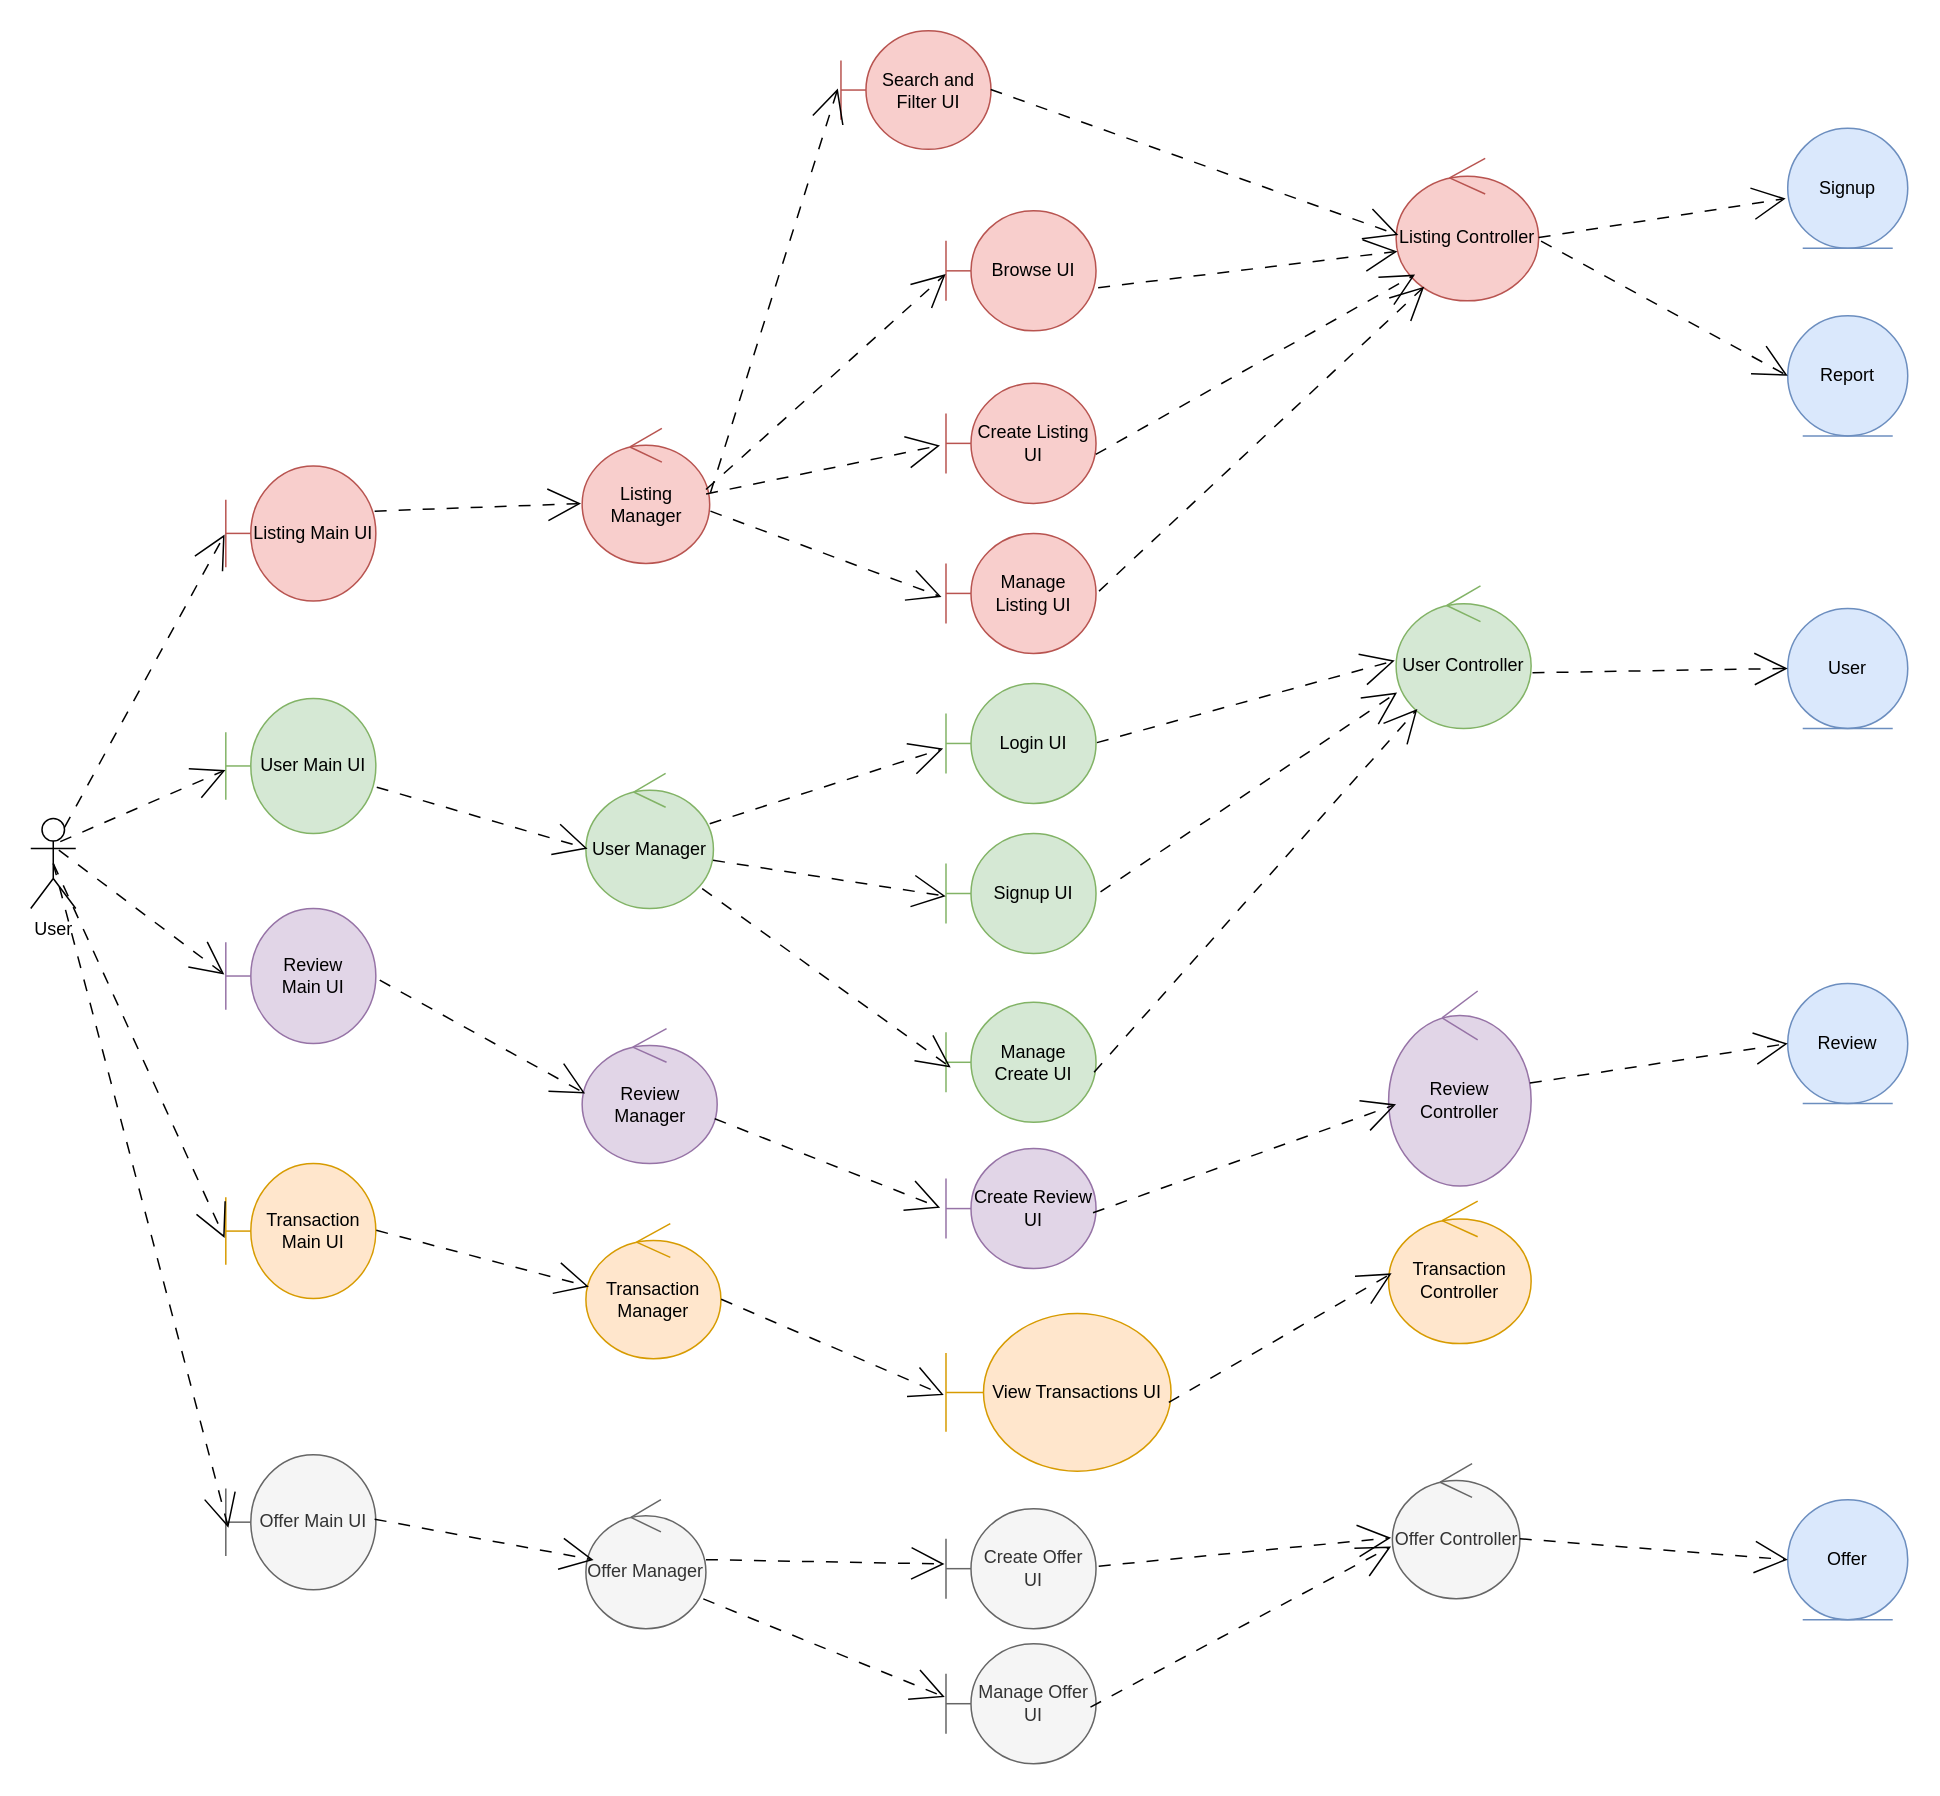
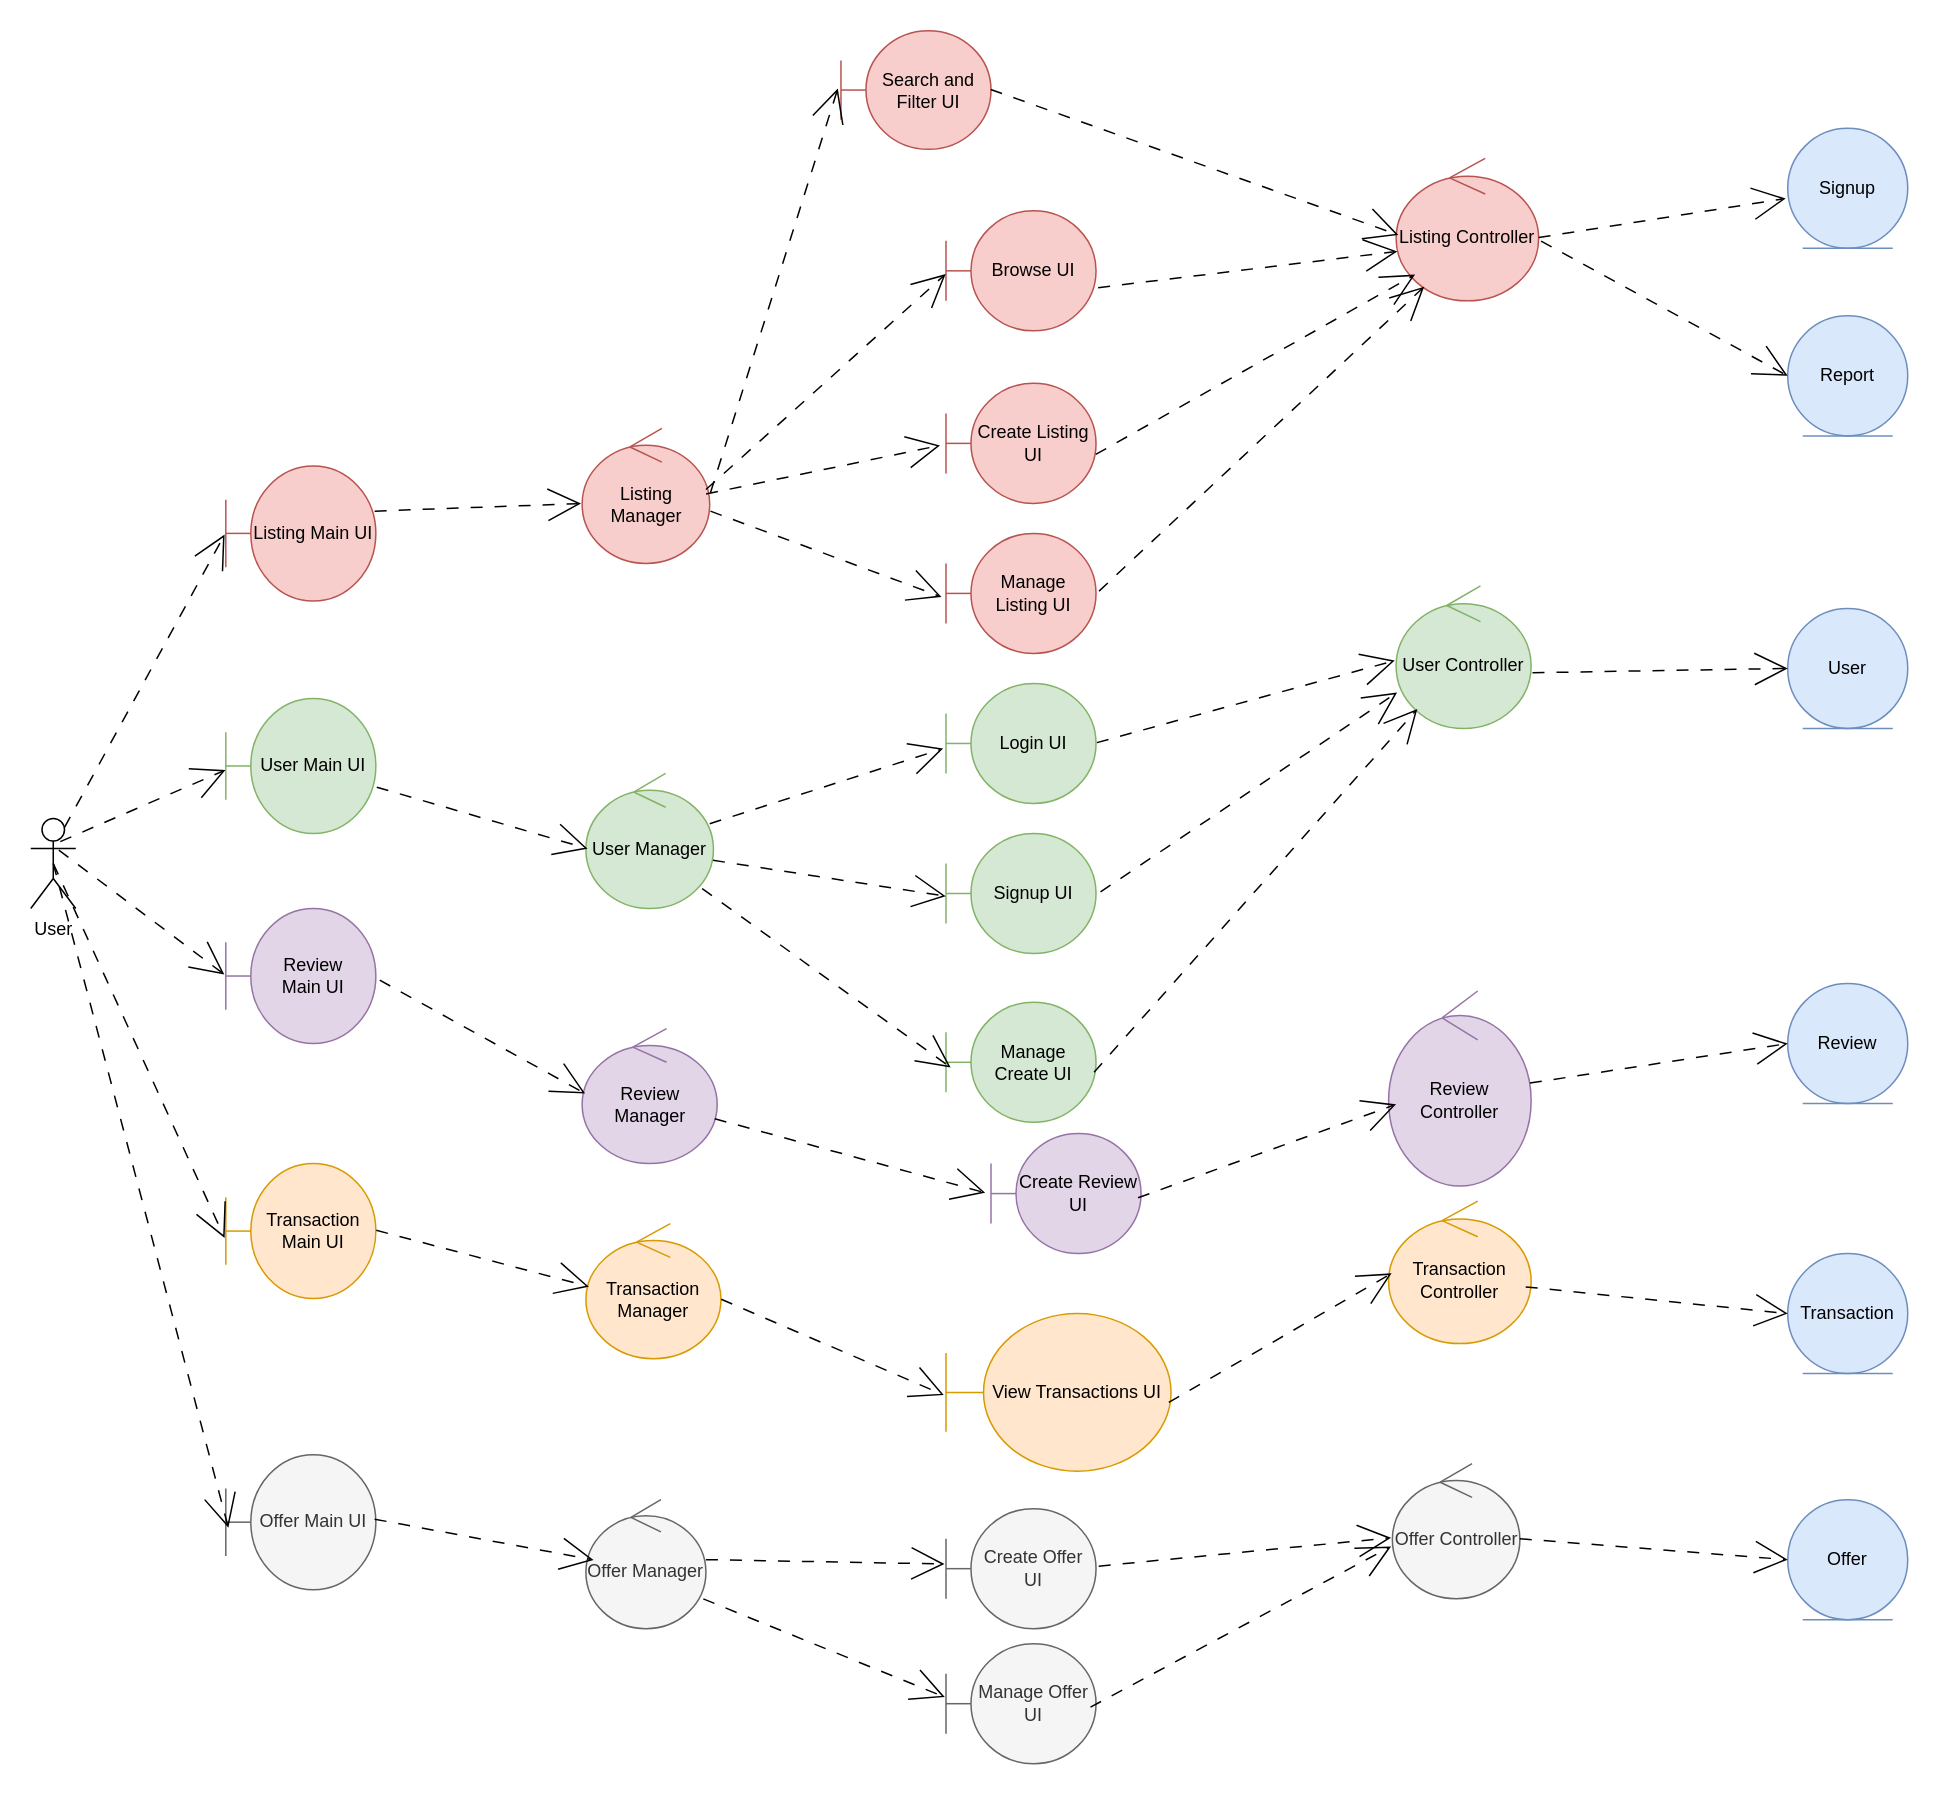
node "Create Review UI": moved (1021, 1208) -> (1066, 1193)
edge "Transaction Controller" -> "Transaction": added
node "Transaction": added
